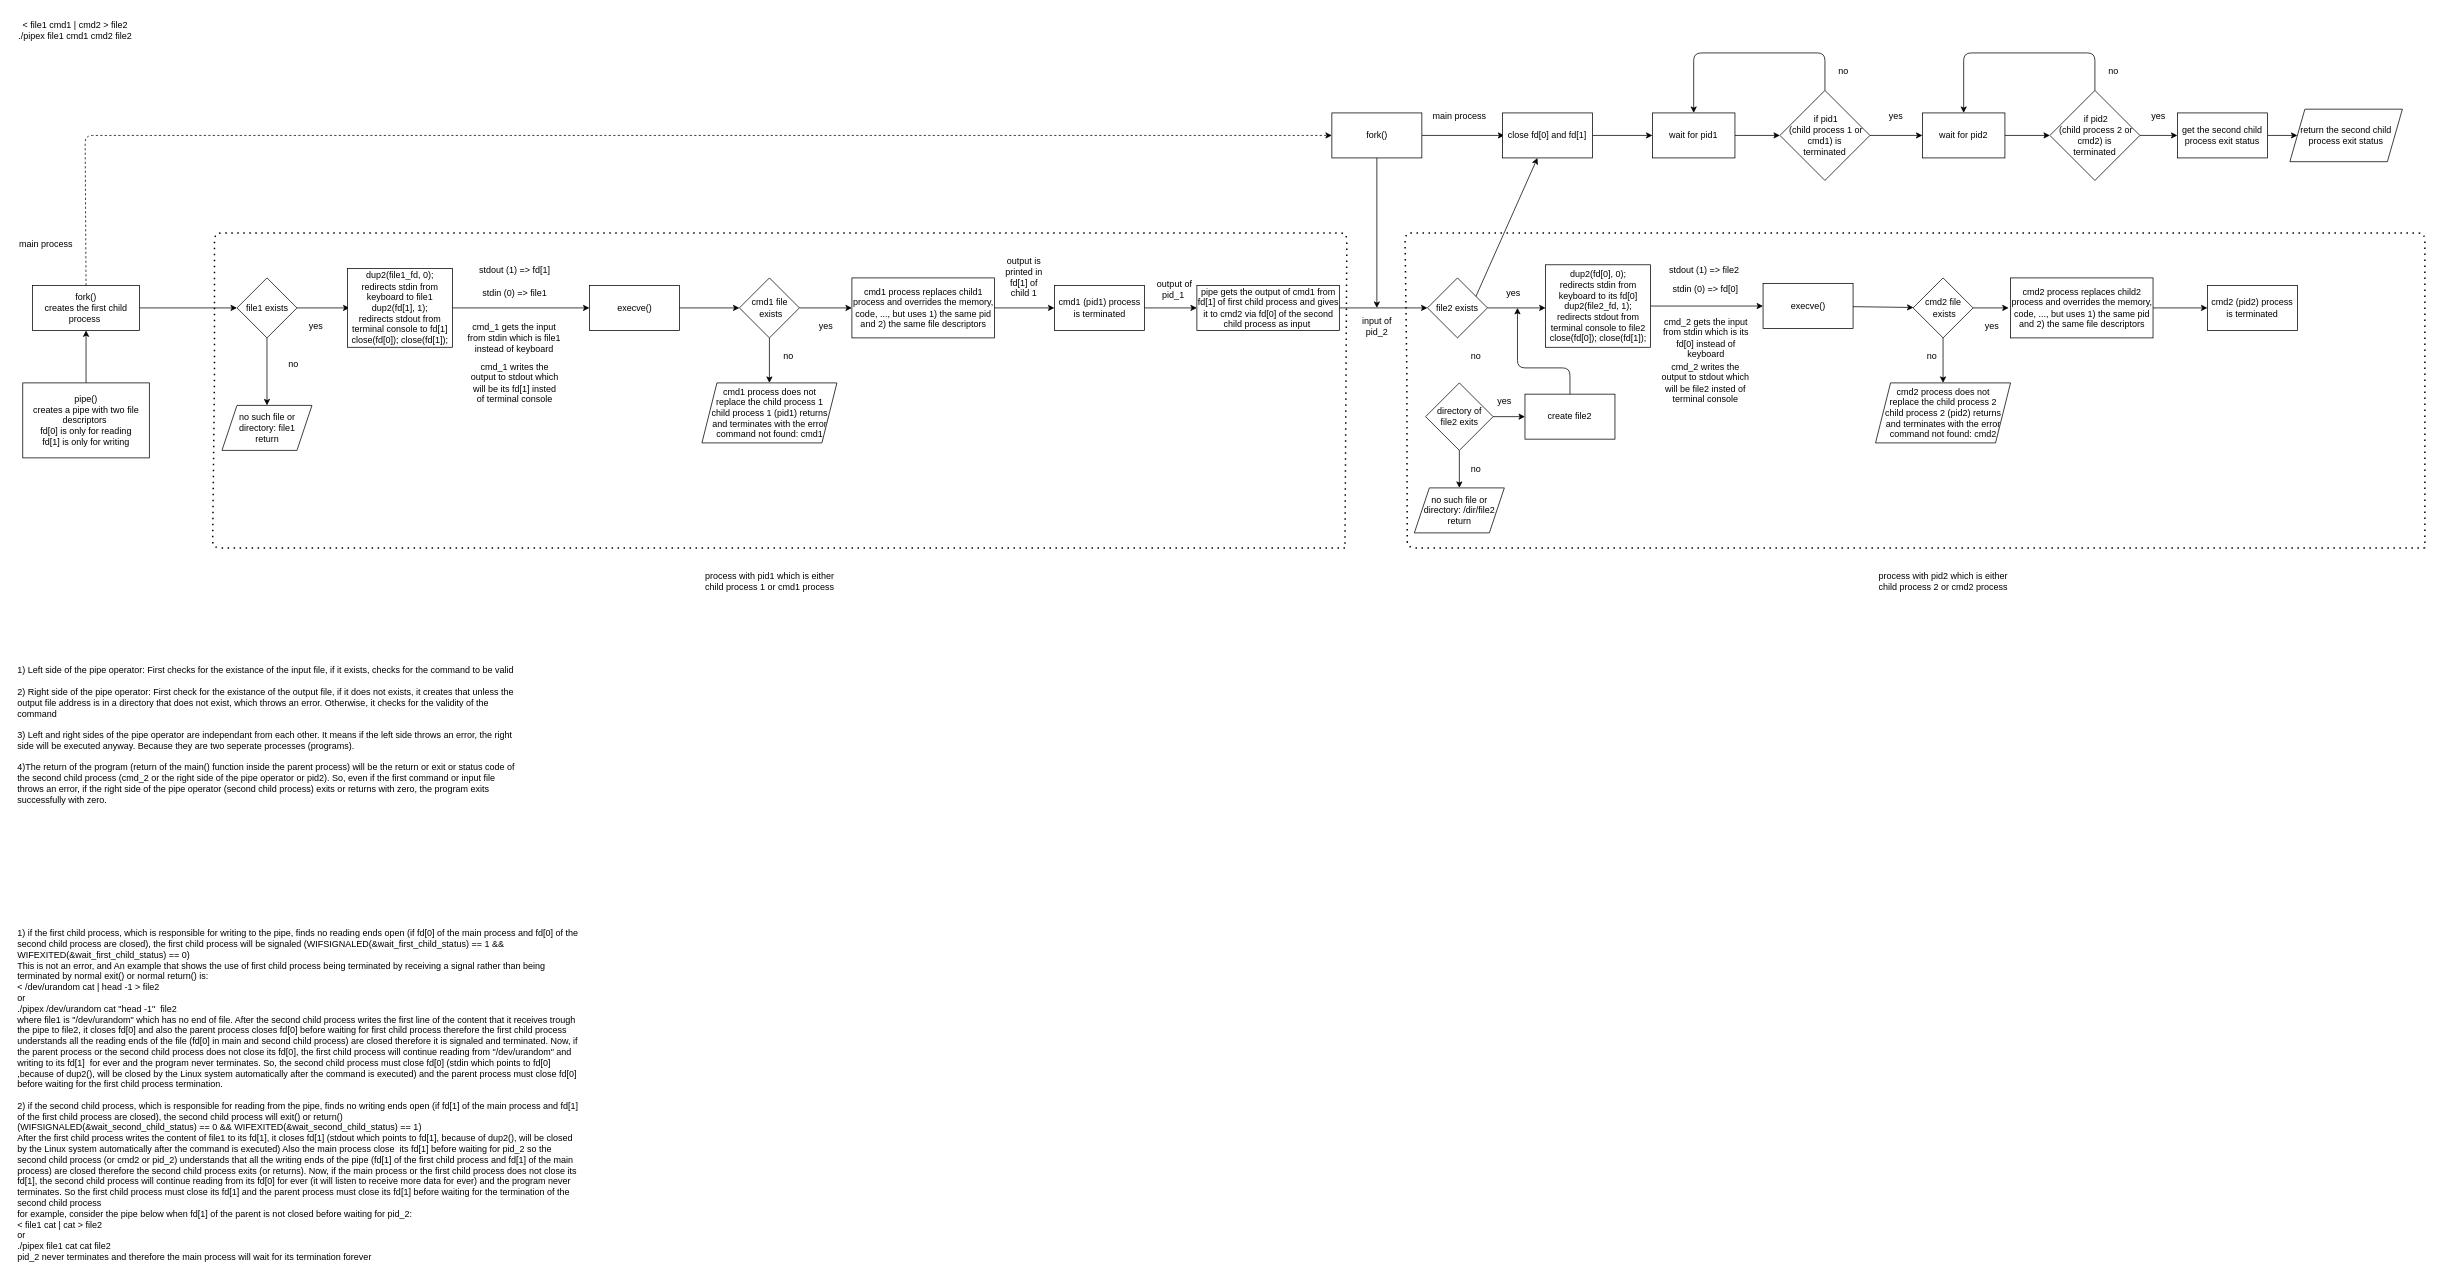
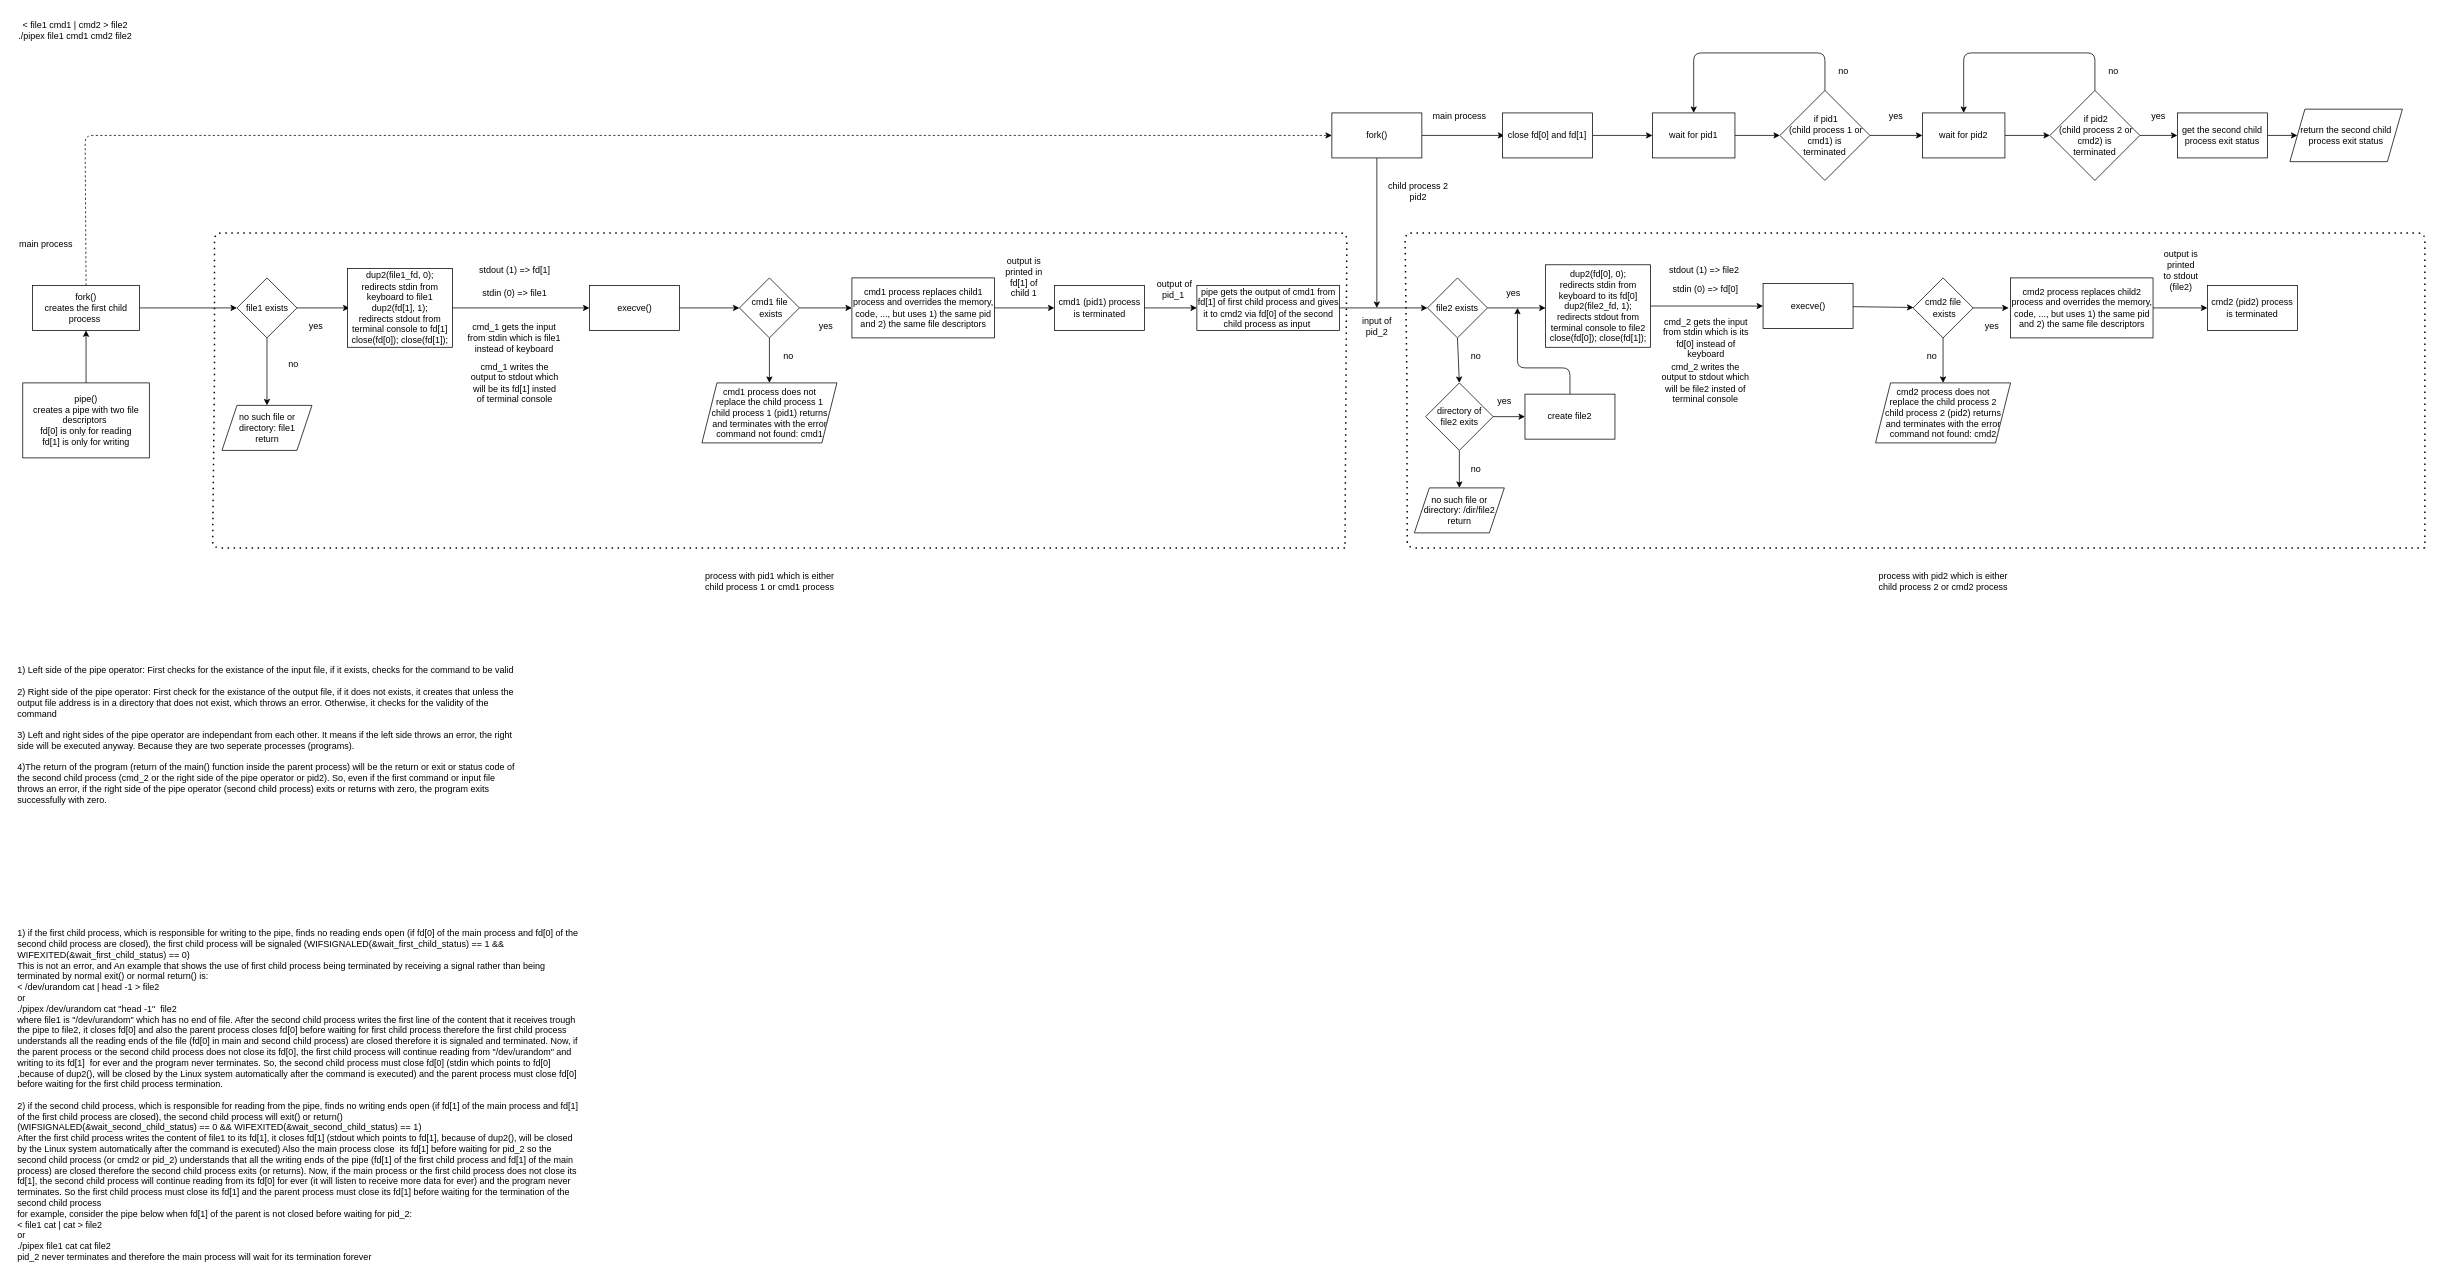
node "child process 2 pid2": added
edge "file2 exists" -> "close fd[0] and fd[1]": now "file2 exists" -> "directory of file2 exits"
node "output is printed to stdout (file2)": added
